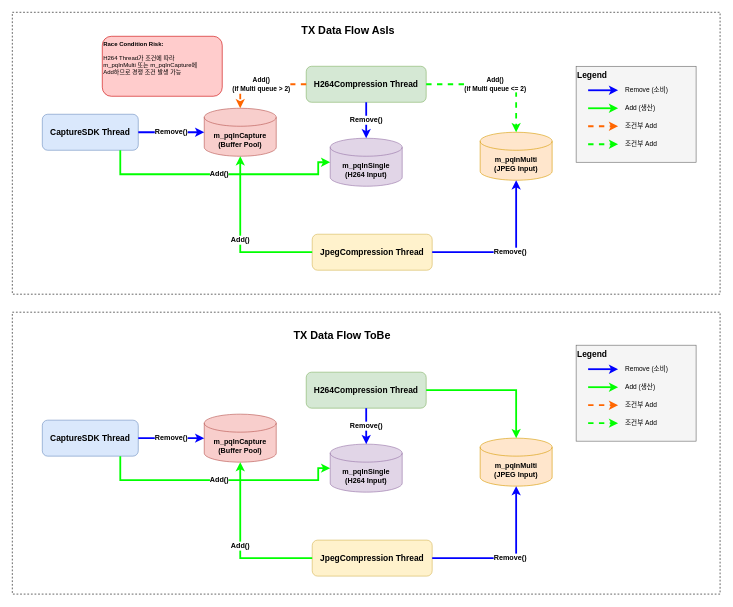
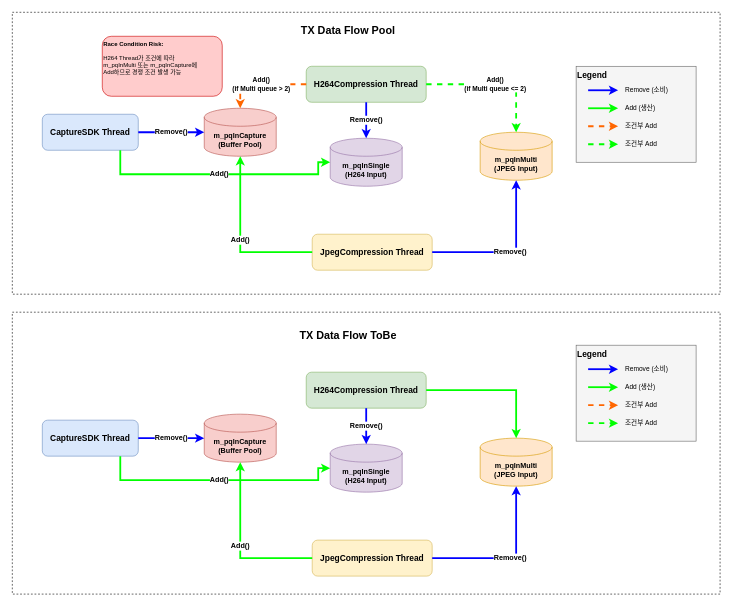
node "TX Data Flow AsIs": label "TX Data Flow AsIs" -> "TX Data Flow Pool"
node "TX Data Flow ToBe": moved (342, 336) -> (348, 336)
